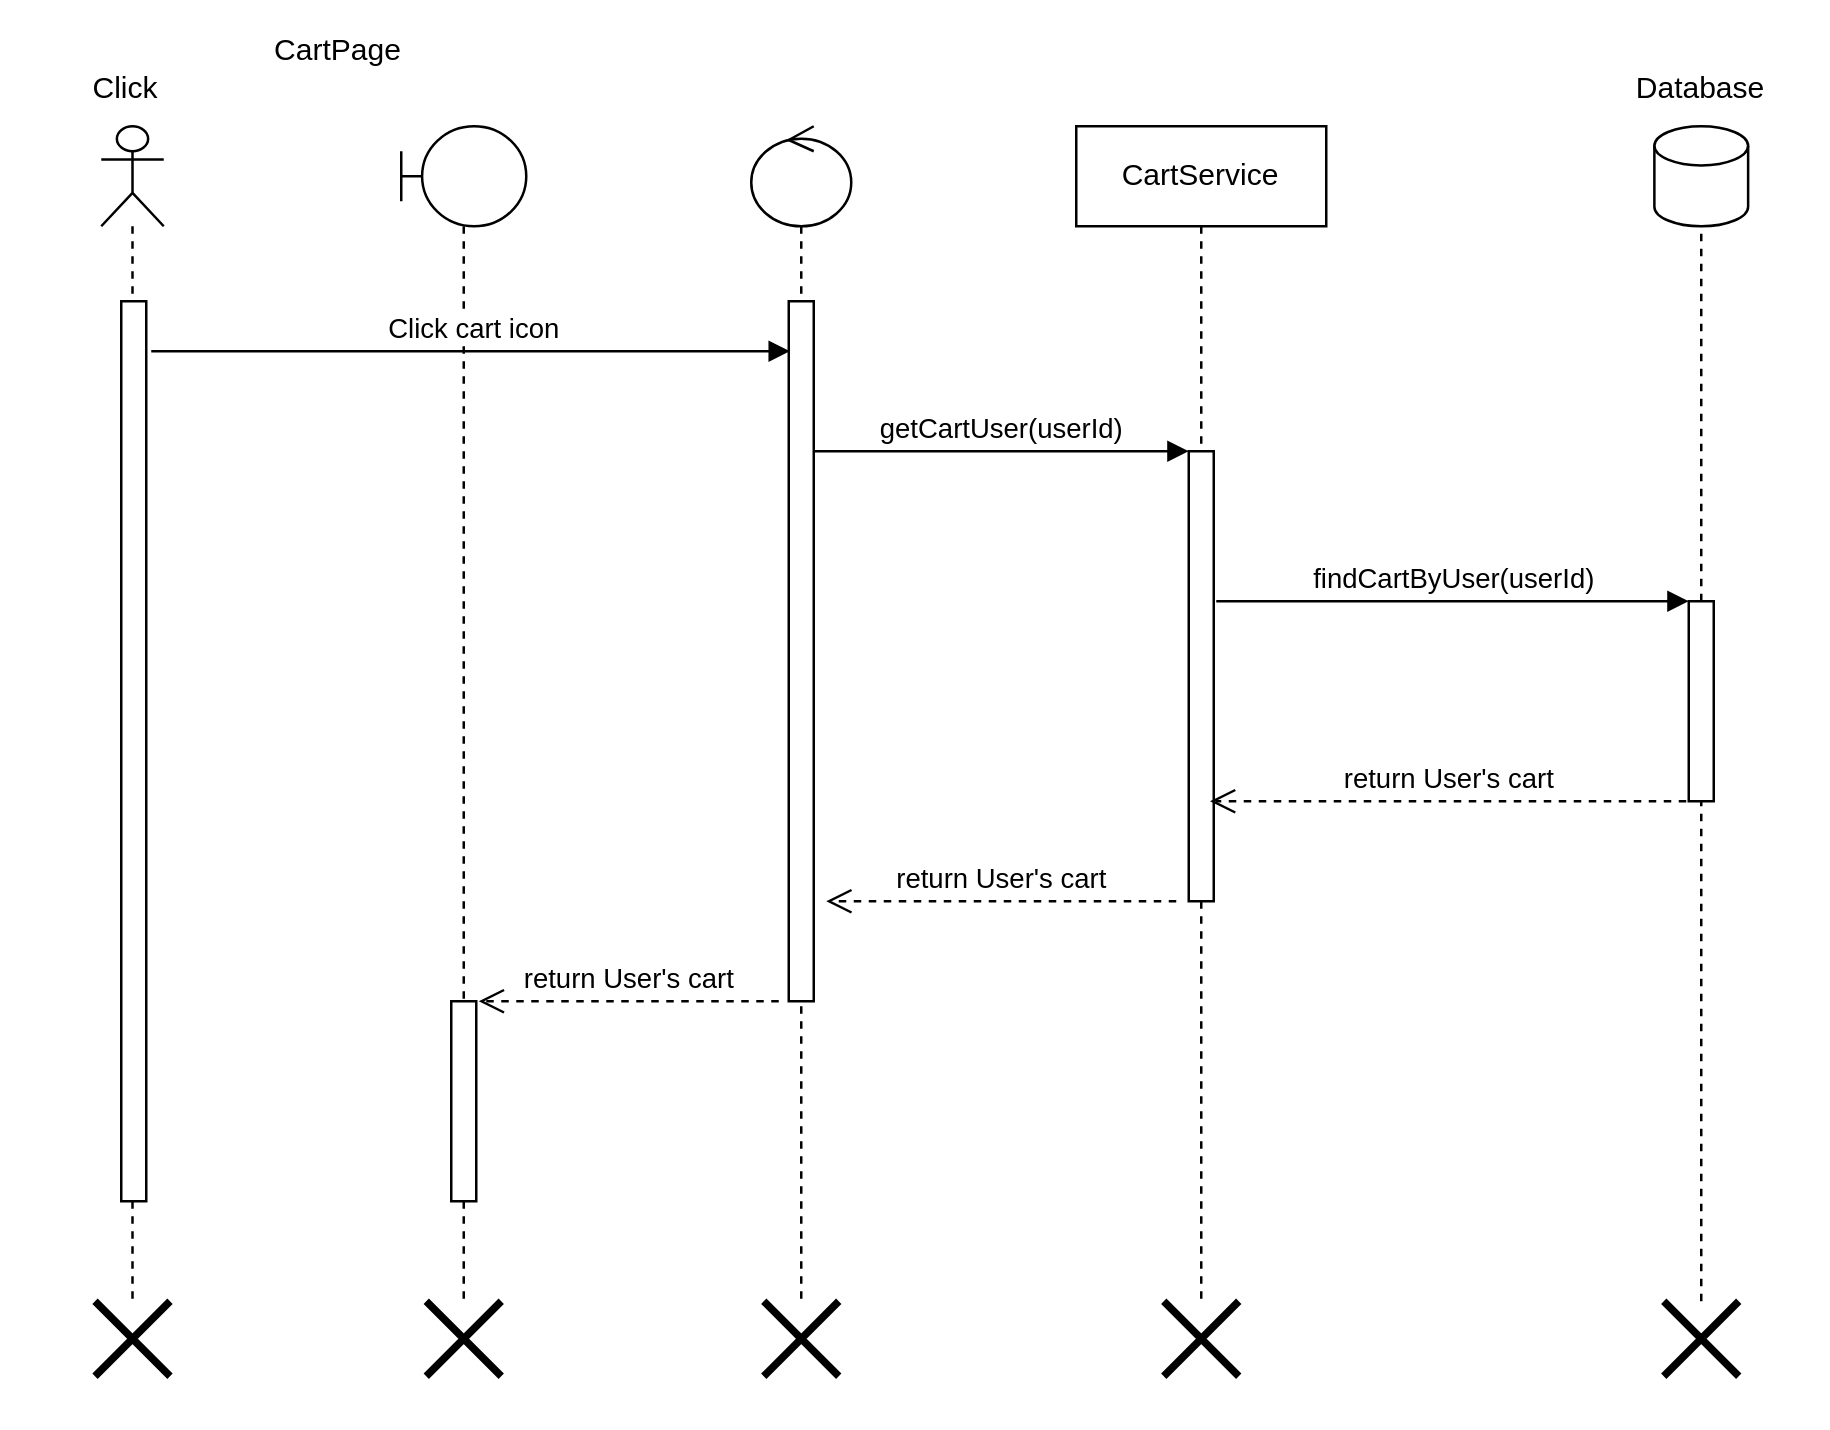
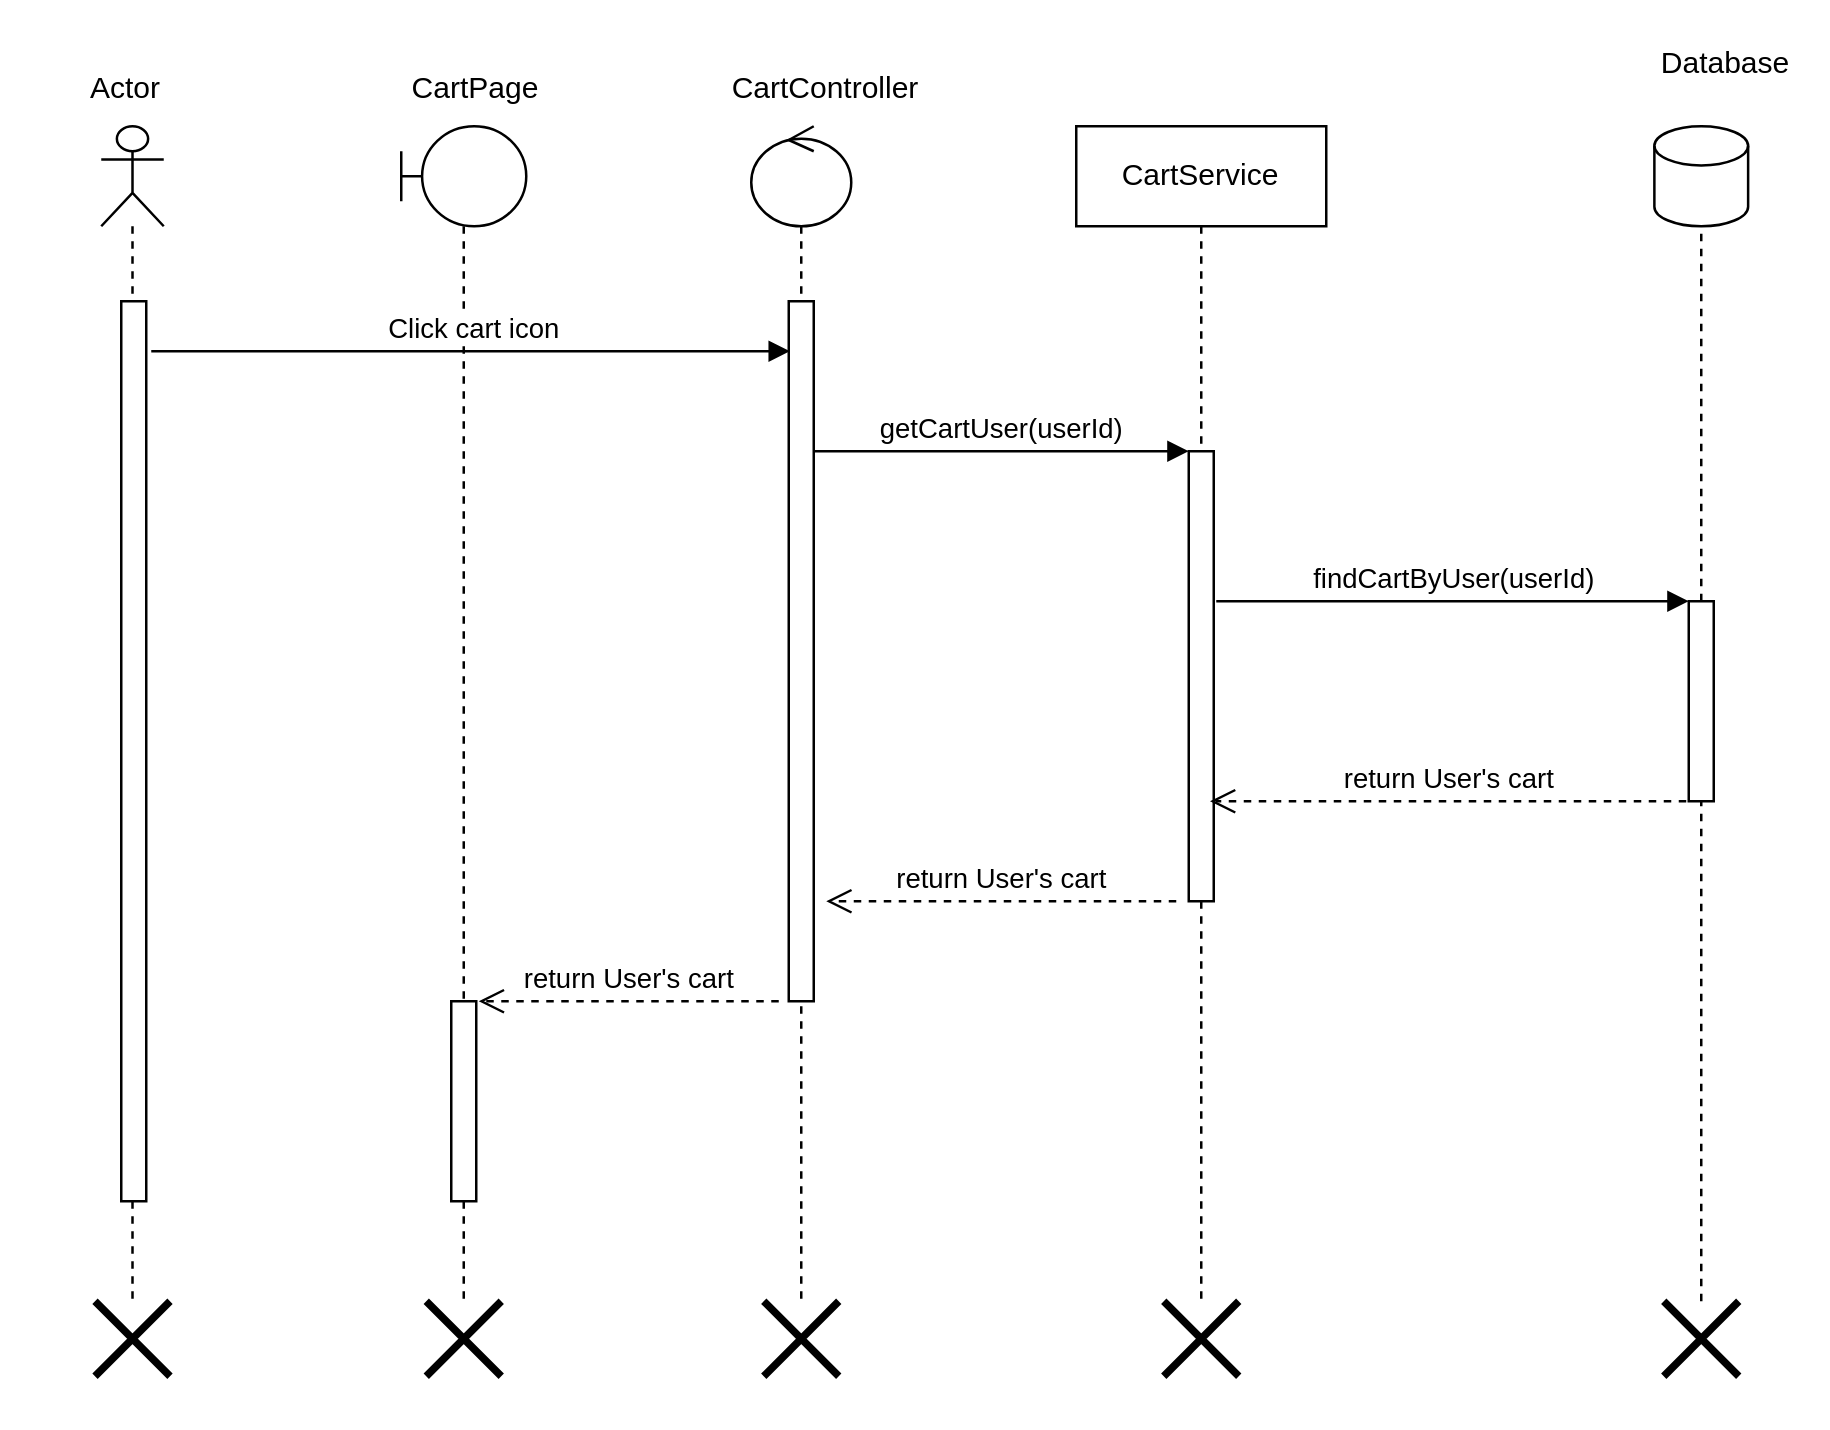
node "CartPage": moved (339, 51) -> (476, 89)
node "Click": label "Click" -> "Actor"
node "CartController": added
node "Database": moved (1701, 89) -> (1726, 64)
